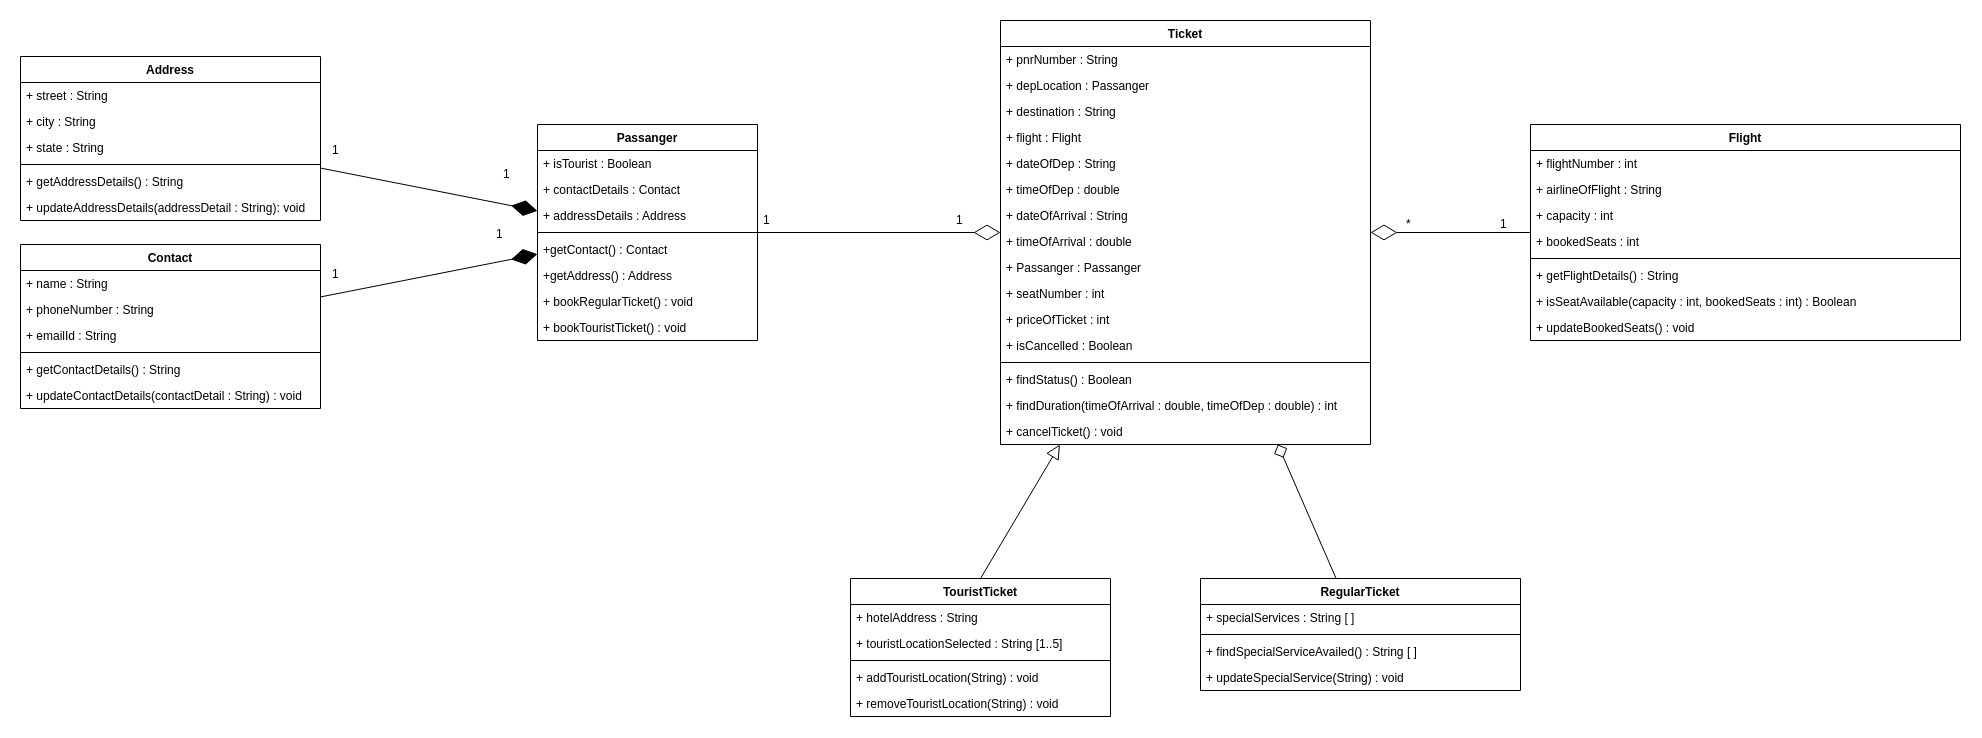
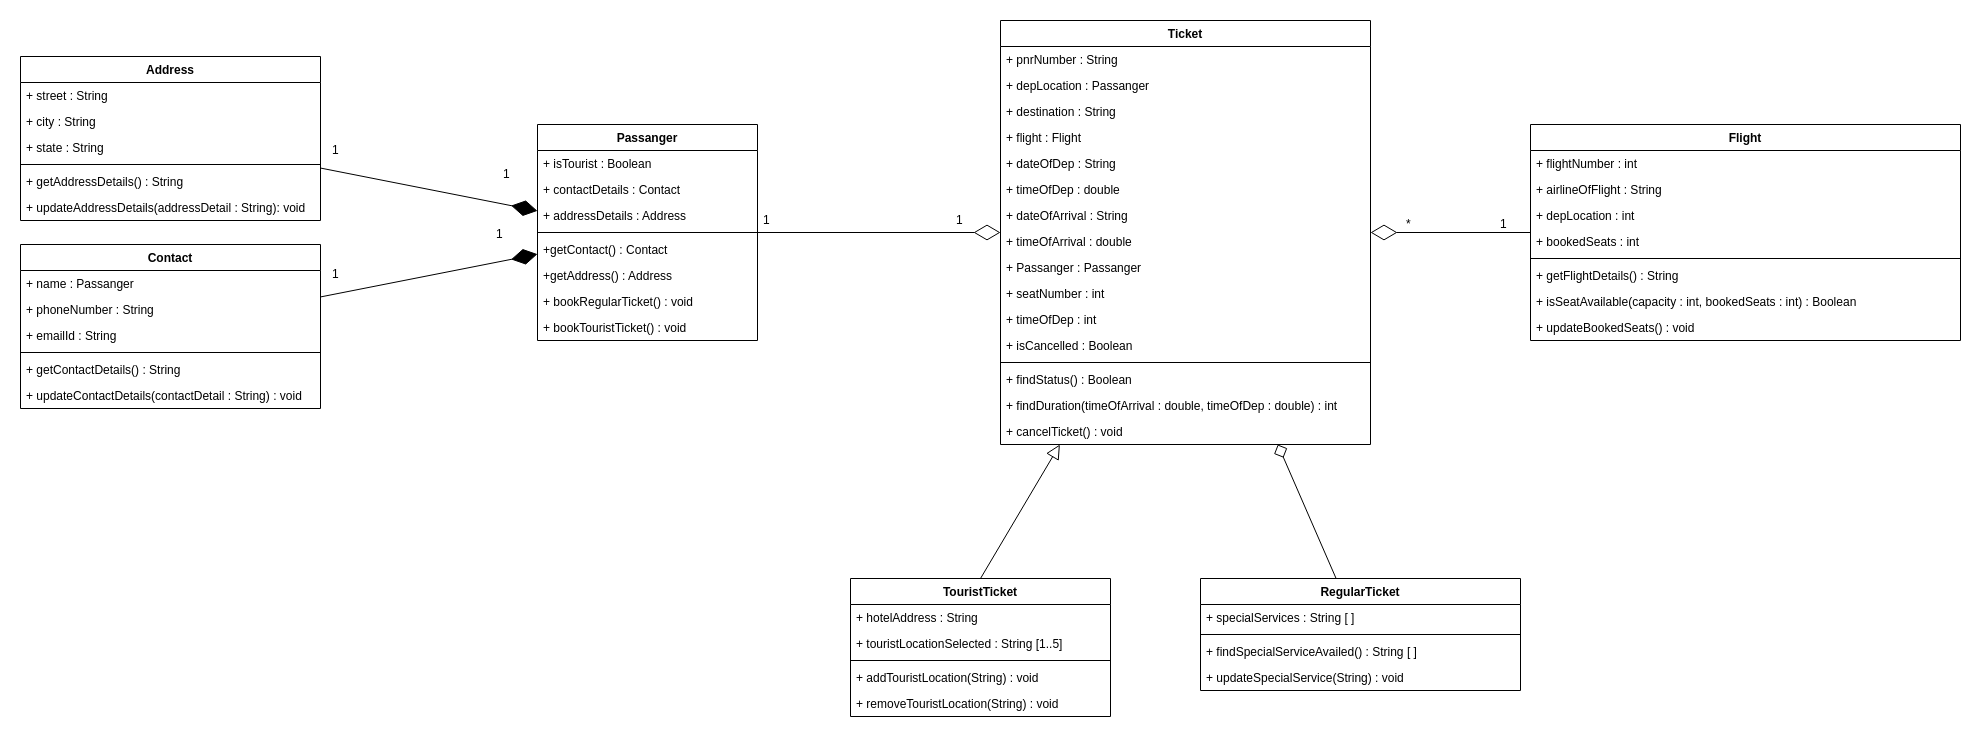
node "+ capacity : int": label "+ capacity : int" -> "+ depLocation : int"
node "+ name : String": label "+ name : String" -> "+ name : Passanger"
node "+ priceOfTicket : int": label "+ priceOfTicket : int" -> "+ timeOfDep : int"
